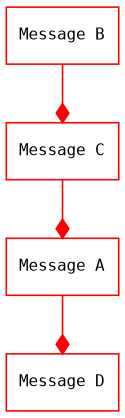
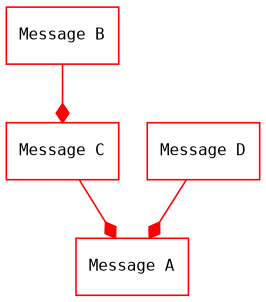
edge "Message A" -> "Message D": reversed
